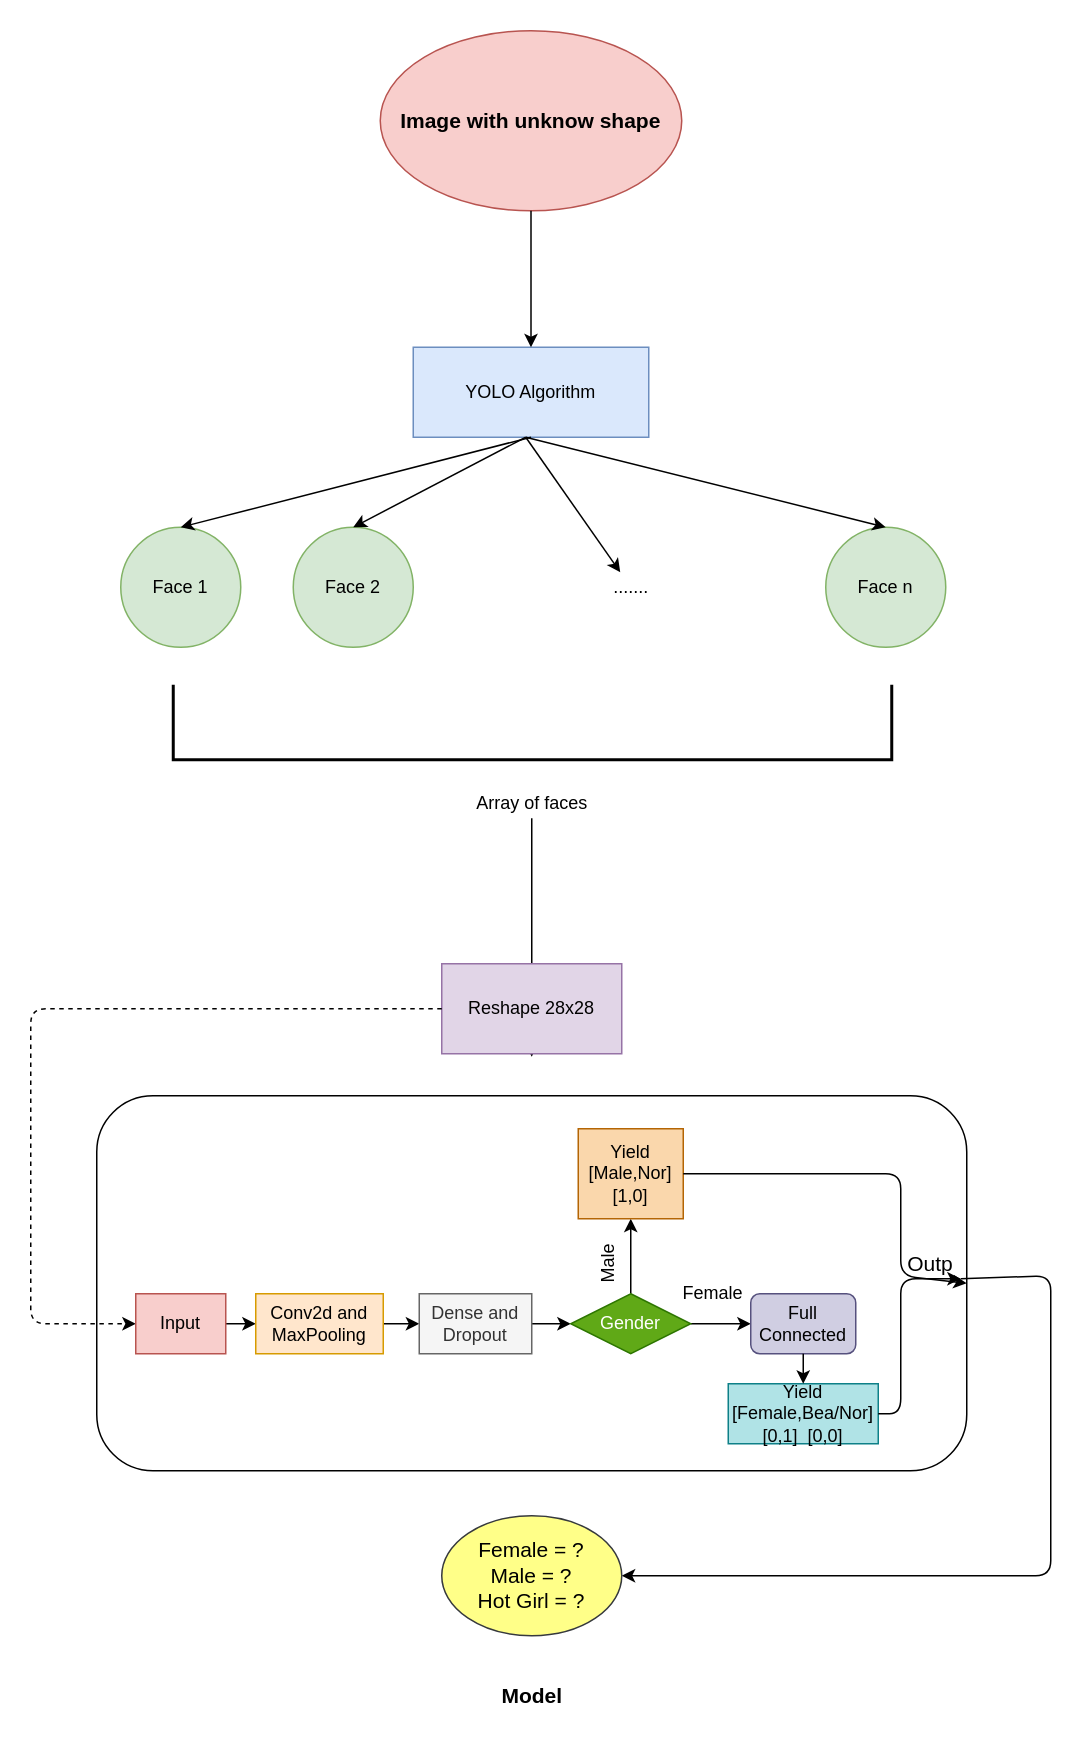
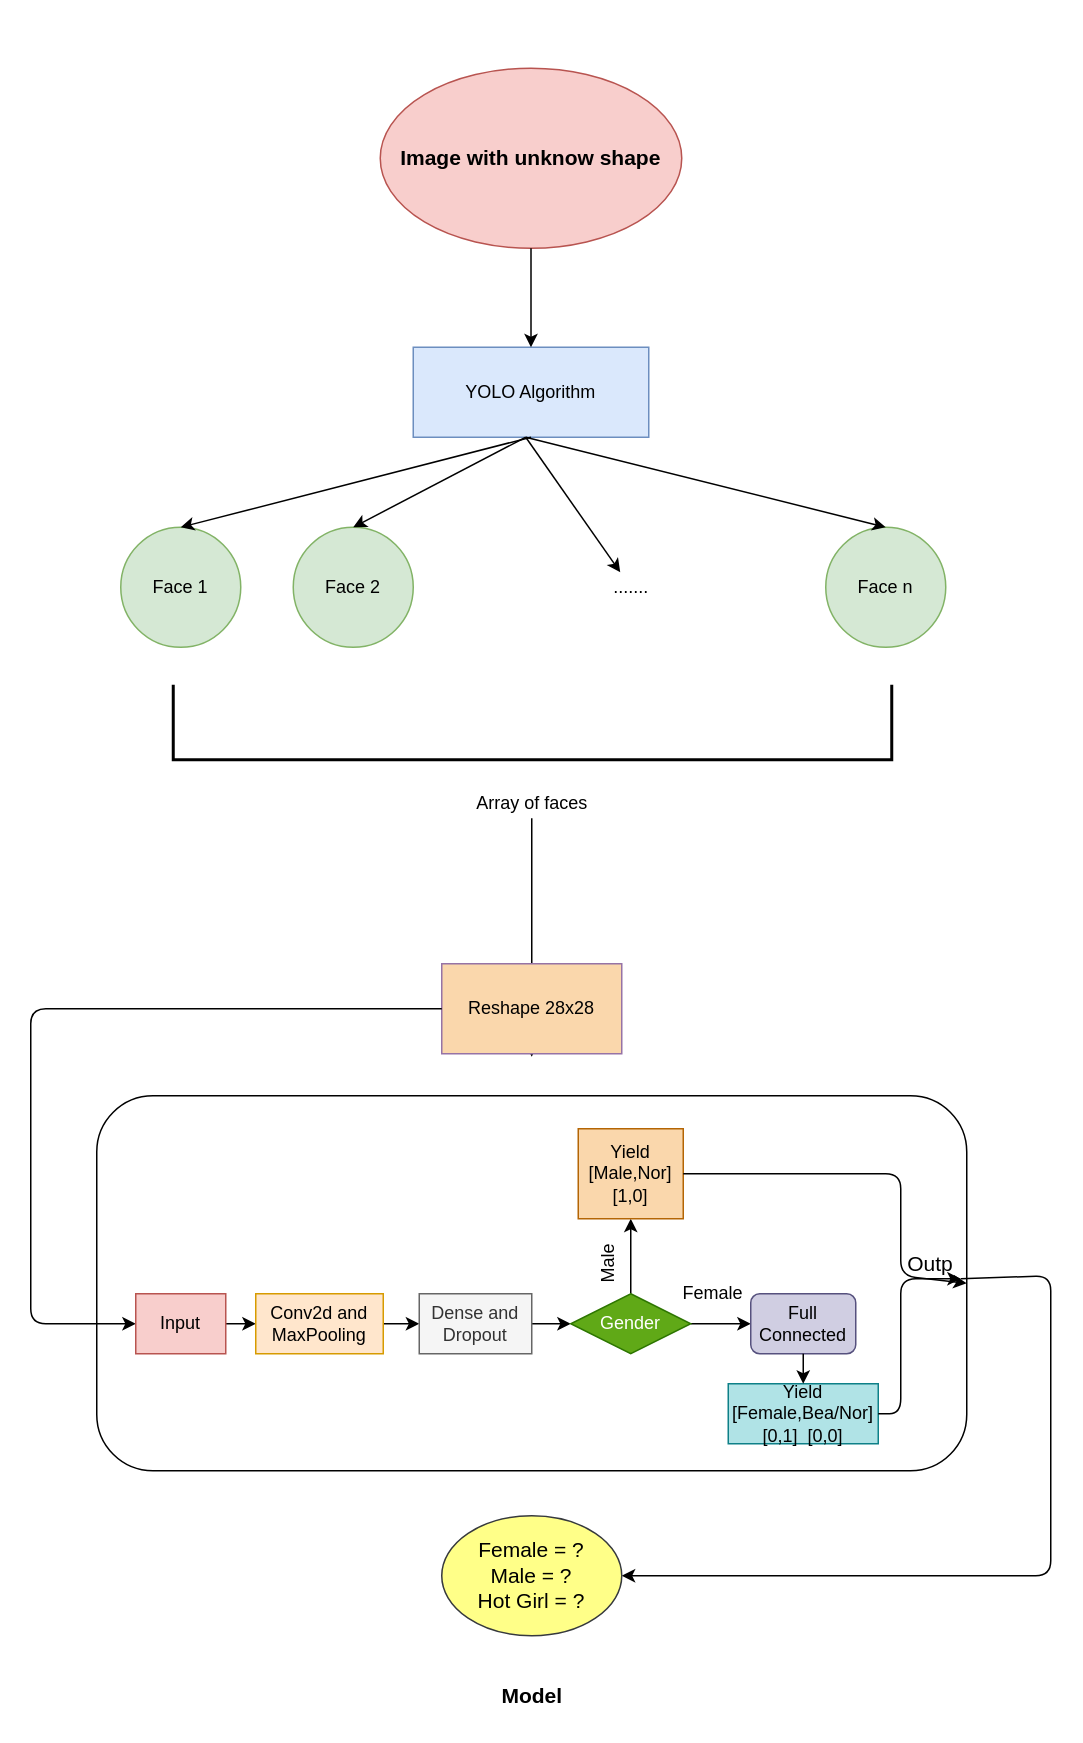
node "Image with unknow shape": moved (531, 121) -> (531, 158)
node "Reshape 28x28": fillcolor #e1d5e7 -> #fad7ac
edge "Reshape 28x28" -> "Input": style dashed -> solid
